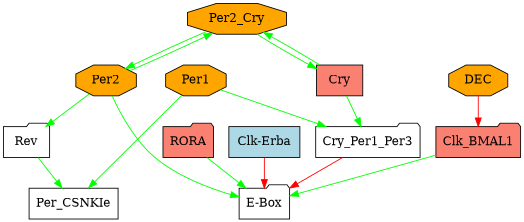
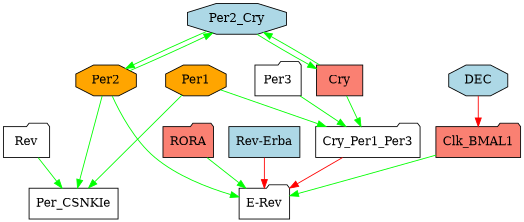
node "Per2_Cry": fillcolor orange -> lightblue
node "Per3": added
node "DEC": fillcolor orange -> lightblue
edge "Per2" -> "Rev": now "Per2" -> "Per_CSNKIe"
node "Clk-Erba": label "Clk-Erba" -> "Rev-Erba"
node "E-Box": label "E-Box" -> "E-Rev"
